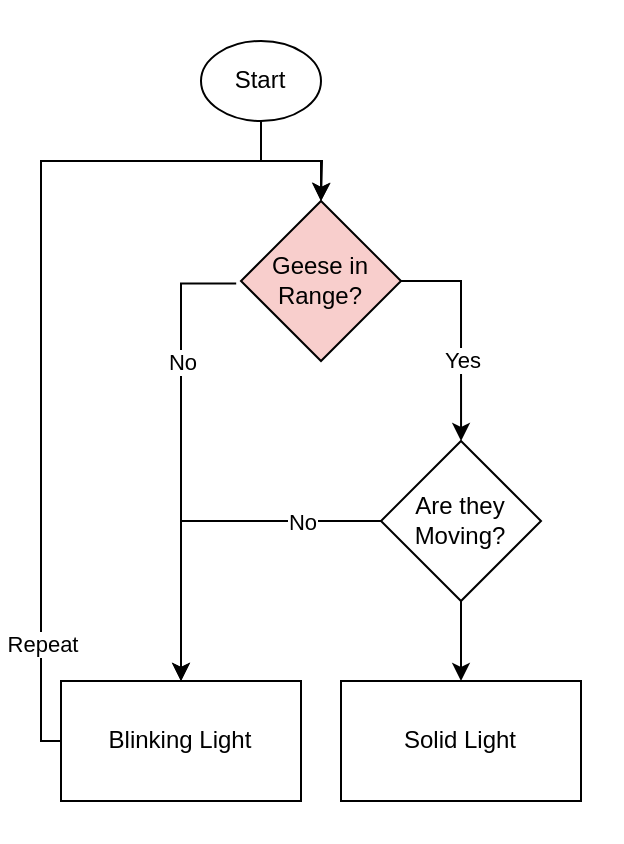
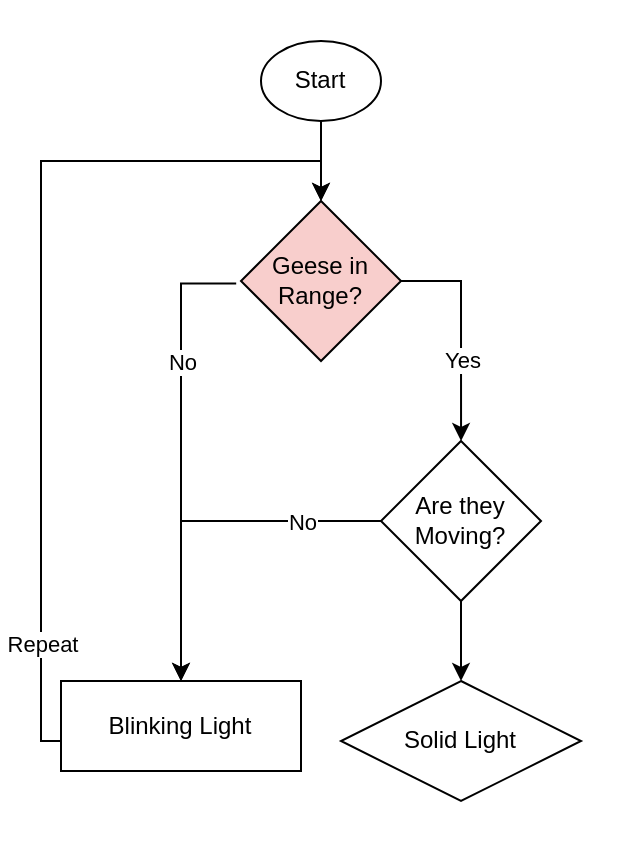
node "Start": moved (261, 81) -> (321, 81)
node "Blinking Light": size 240x120 -> 240x90
node "Solid Light": shape rectangle -> diamond
